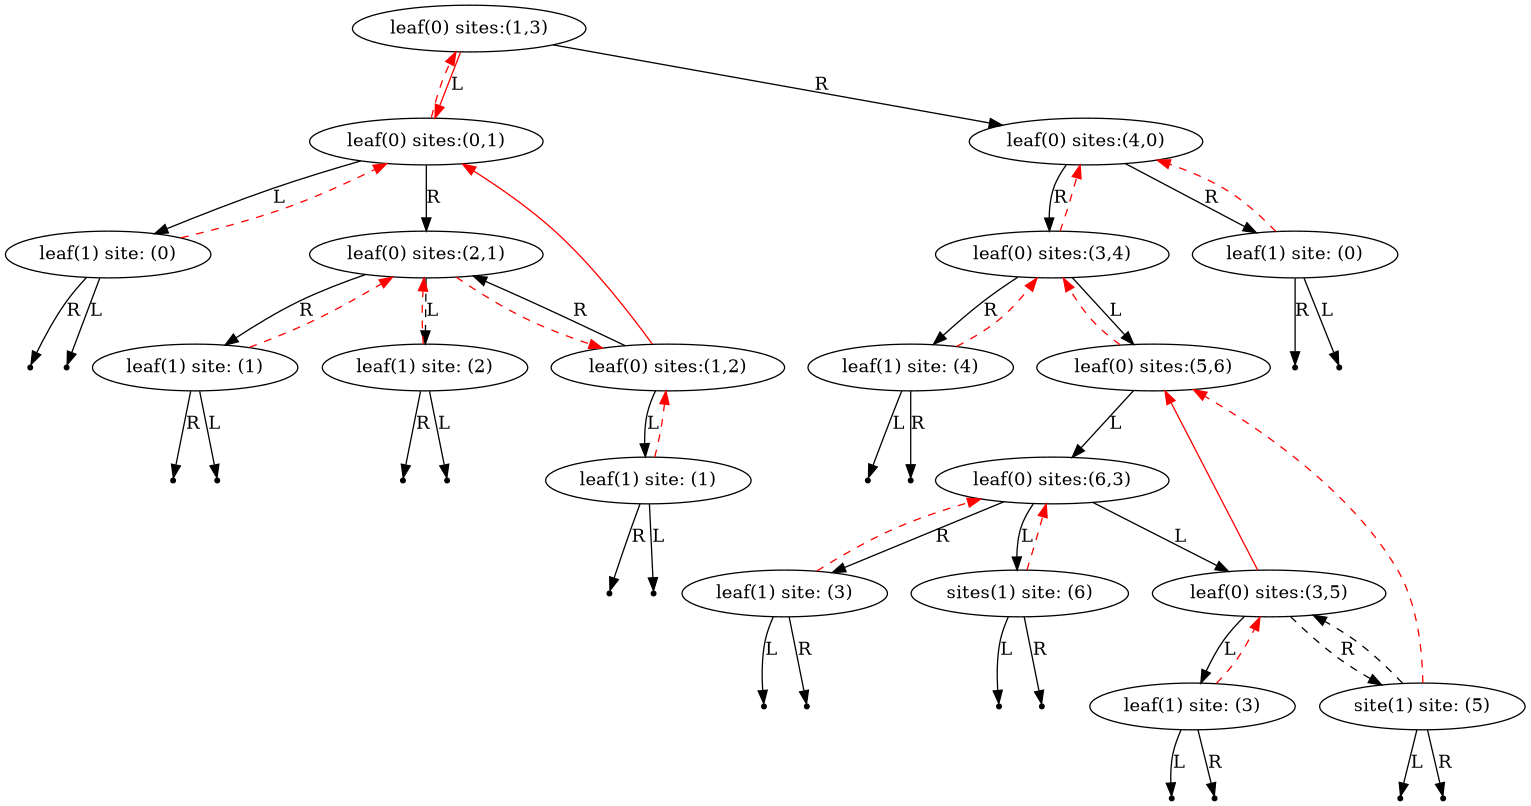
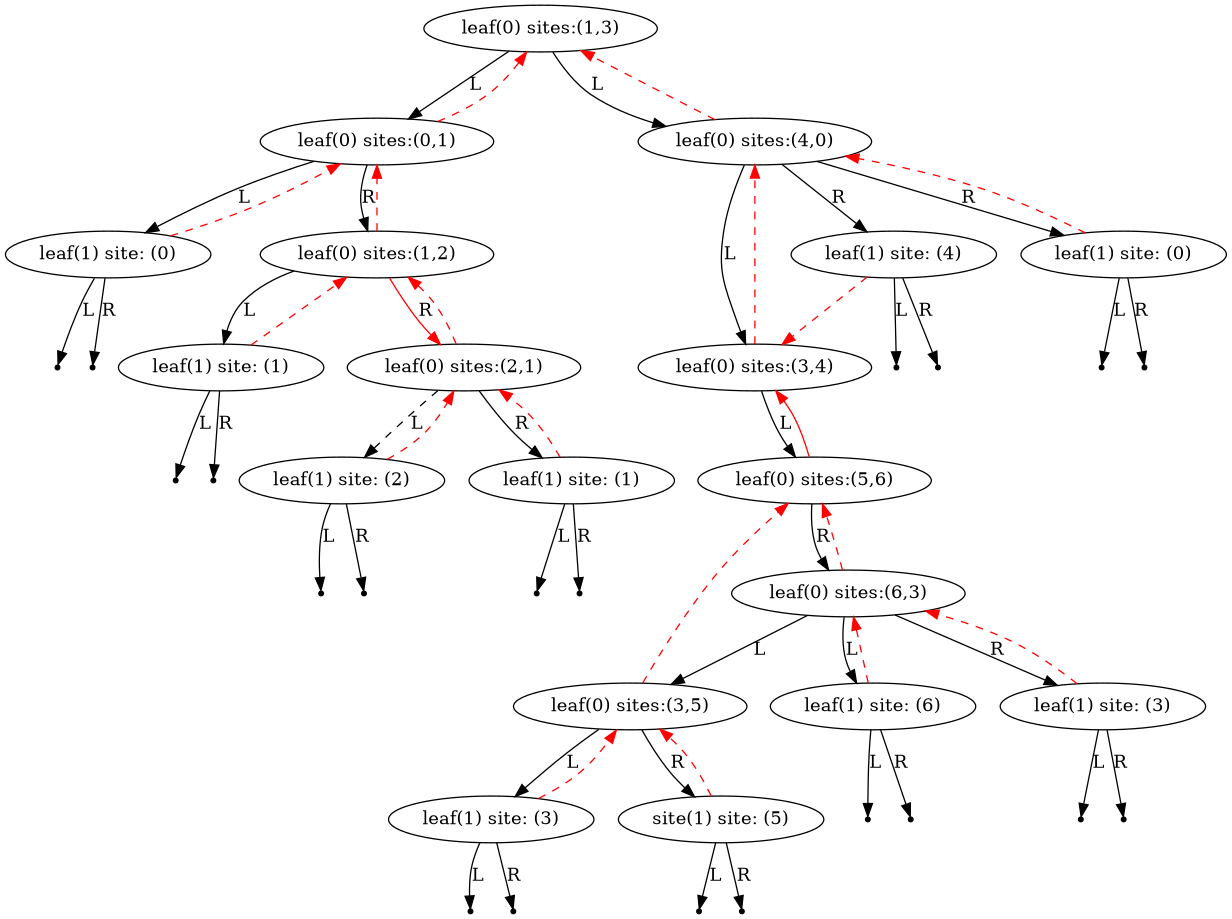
edge "leaf(0) sites:(1,3)" -> "leaf(0) sites:(0,1)": color red -> black
edge "leaf(0) sites:(1,3)" -> "leaf(0) sites:(4,0)": label "R" -> "L"
edge "leaf(0) sites:(4,0)" -> "leaf(0) sites:(1,3)": added
edge "leaf(0) sites:(0,1)" -> "leaf(0) sites:(2,1)": now "leaf(0) sites:(0,1)" -> "leaf(0) sites:(1,2)"
edge "leaf(0) sites:(4,0)" -> "leaf(0) sites:(3,4)": label "R" -> "L"
edge "leaf(0) sites:(1,2)" -> "leaf(0) sites:(0,1)": style solid -> dashed
edge "leaf(0) sites:(3,4)" -> "leaf(1) site: (4)": now "leaf(0) sites:(4,0)" -> "leaf(1) site: (4)"
edge "leaf(0) sites:(1,2)" -> "leaf(0) sites:(2,1)": color black -> red
edge "leaf(0) sites:(5,6)" -> "leaf(0) sites:(3,4)": style dashed -> solid
edge "leaf(0) sites:(5,6)" -> "leaf(0) sites:(6,3)": label "L" -> "R"
edge "leaf(0) sites:(3,5)" -> "leaf(0) sites:(5,6)": style solid -> dashed
edge "site(1) site: (5)" -> "leaf(0) sites:(5,6)": now "leaf(0) sites:(6,3)" -> "leaf(0) sites:(5,6)"
node "sites(1) site: (6)": label "sites(1) site: (6)" -> "leaf(1) site: (6)"
edge "site(1) site: (5)" -> "leaf(0) sites:(3,5)": color black -> red
edge "leaf(0) sites:(3,5)" -> "site(1) site: (5)": style dashed -> solid
